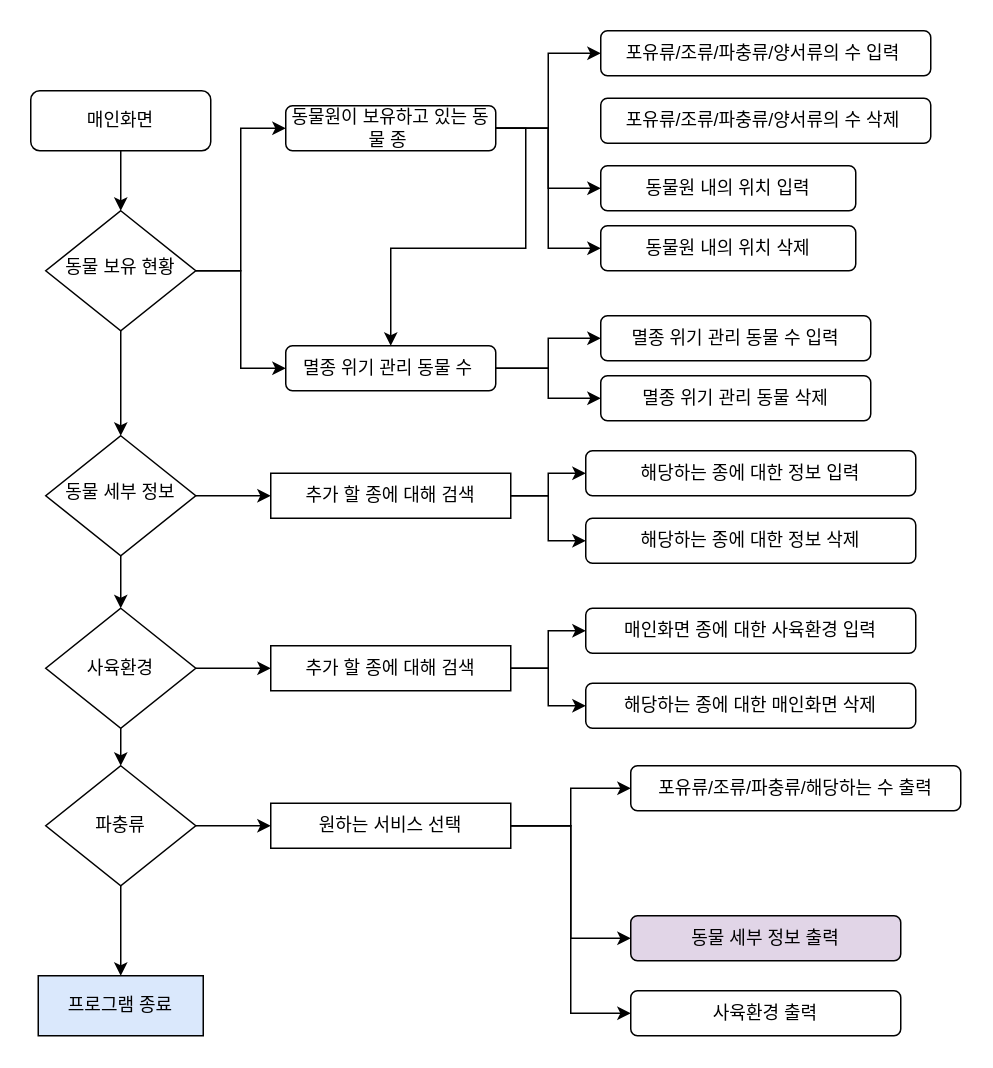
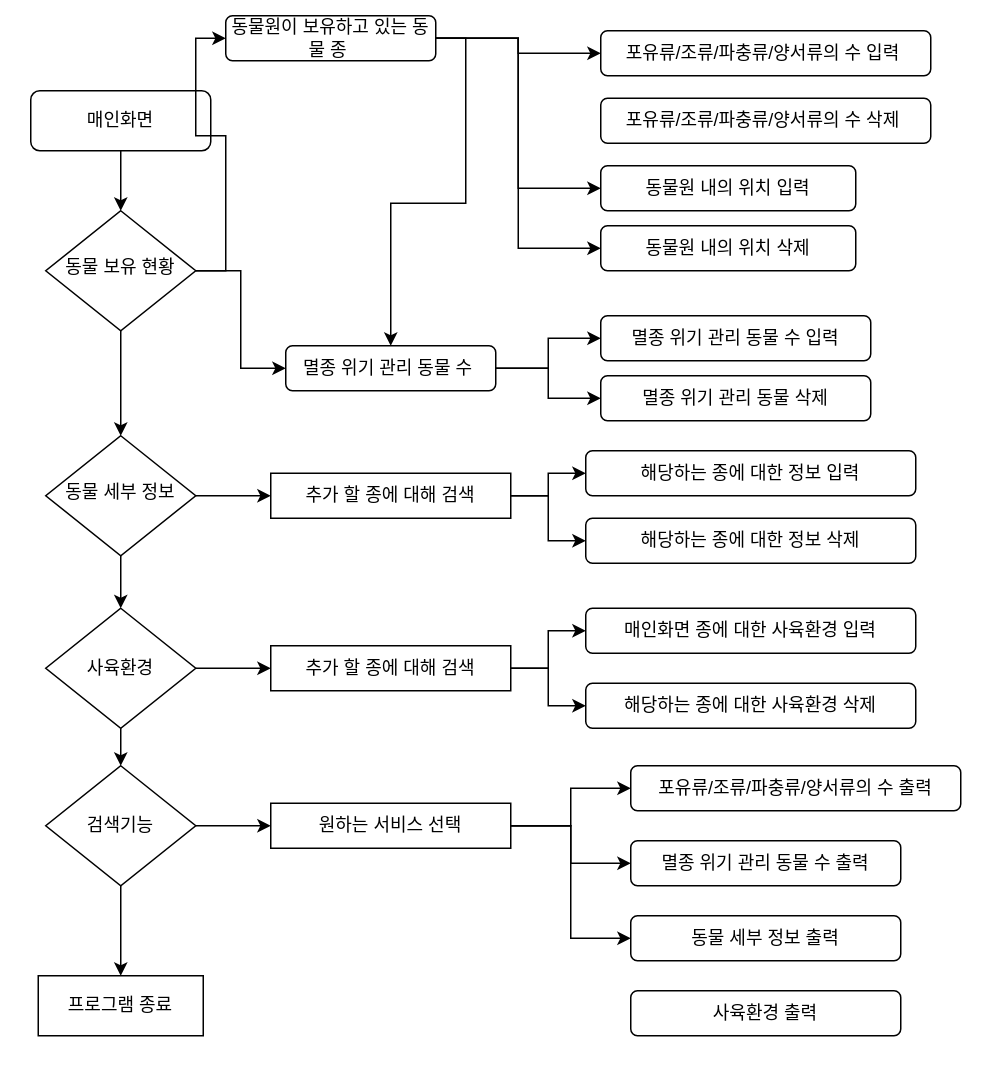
node "동물원이 보유하고 있는 동물 종": moved (391, 128) -> (331, 38)
node "해당하는 종에 대한 매인화면 삭제": label "해당하는 종에 대한 매인화면 삭제" -> "해당하는 종에 대한 사육환경 삭제"
node "포유류/조류/파충류/해당하는 수 출력": label "포유류/조류/파충류/해당하는 수 출력" -> "포유류/조류/파충류/양서류의 수 출력"
node "파충류": label "파충류" -> "검색기능"
edge "원하는 서비스 선택" -> "멸종 위기 관리 동물 수 출력": added
node "멸종 위기 관리 동물 수 출력": added
node "동물 세부 정보 출력": fillcolor #e1d5e7 -> #ffffff
edge "원하는 서비스 선택" -> "사육환경 출력": removed
node "프로그램 종료": fillcolor #dae8fc -> #ffffff
